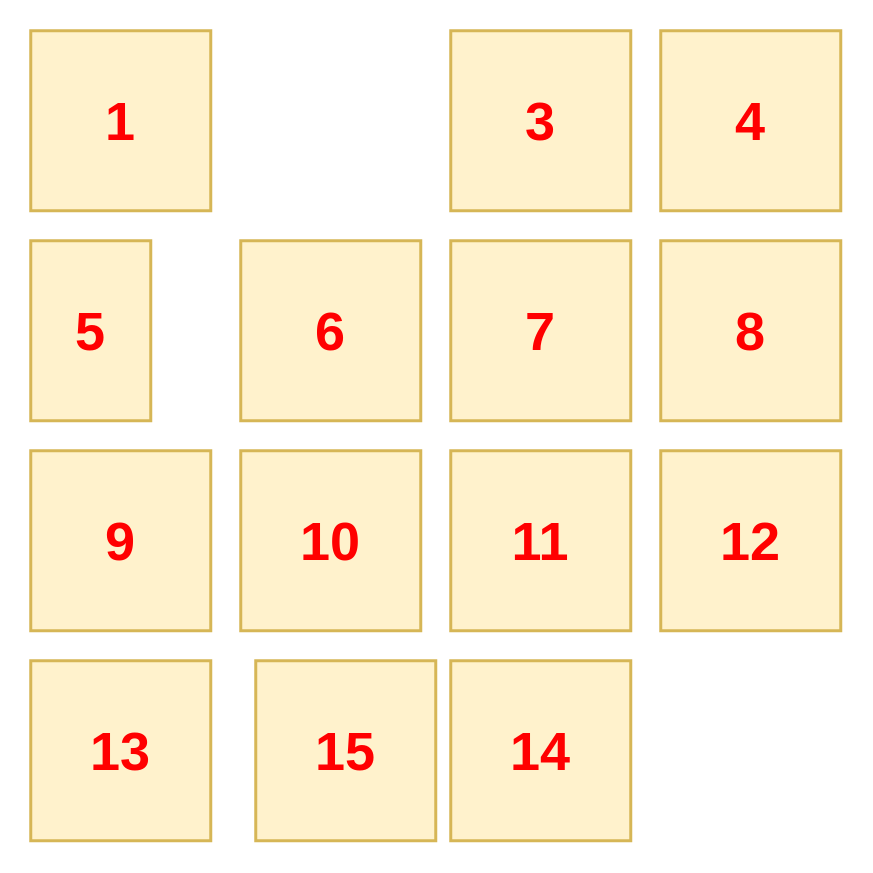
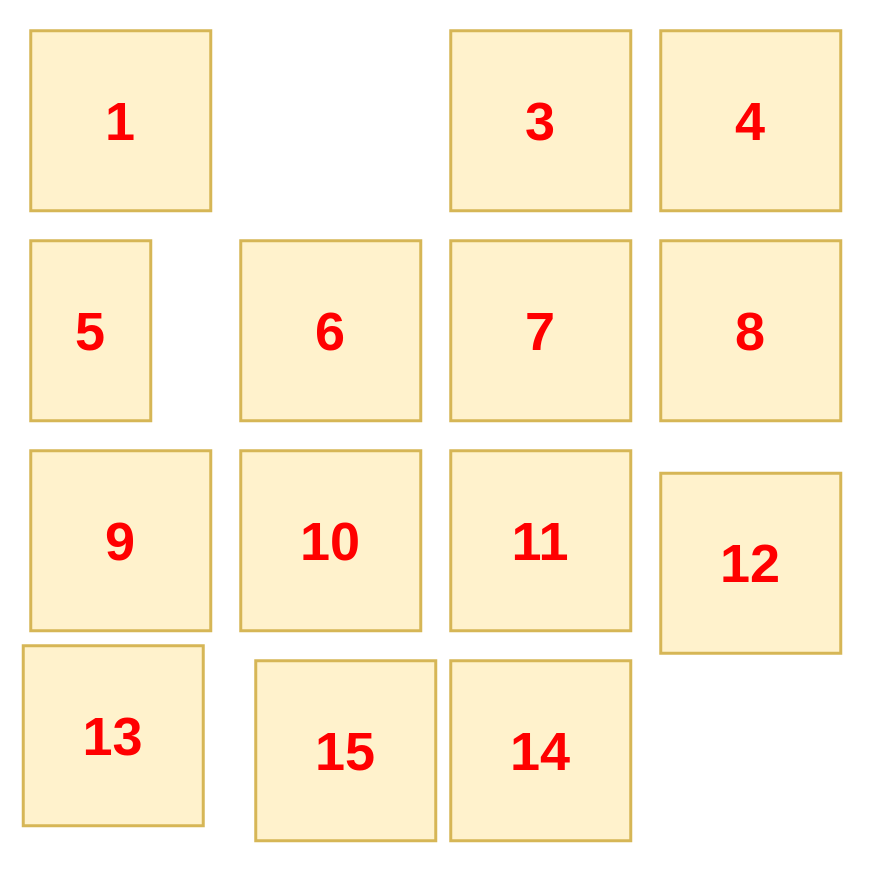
node "12": moved (751, 541) -> (751, 563)
node "13": moved (121, 751) -> (113, 736)
